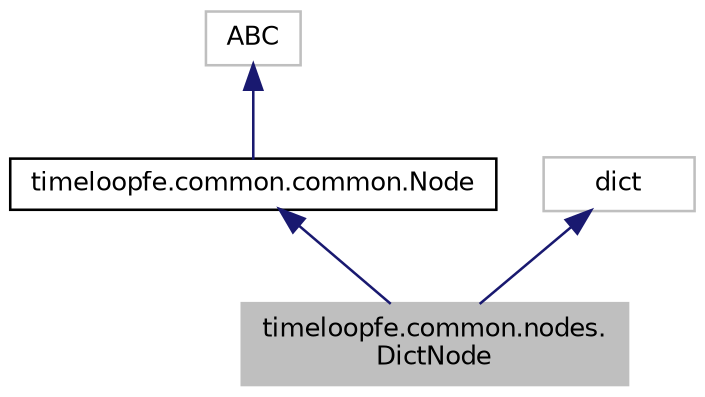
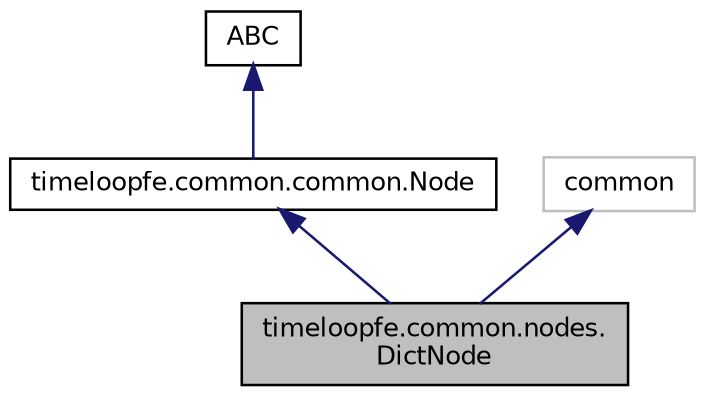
node "ABC": color grey75 -> black
node "dict": label "dict" -> "common"
node "timeloopfe.common.nodes. DictNode": color grey75 -> black
